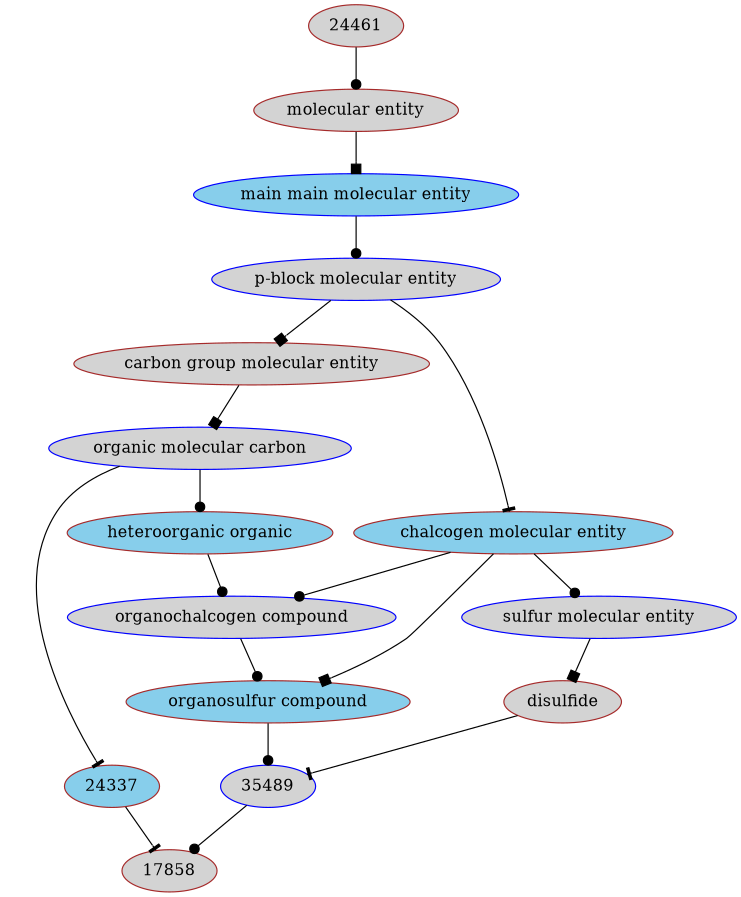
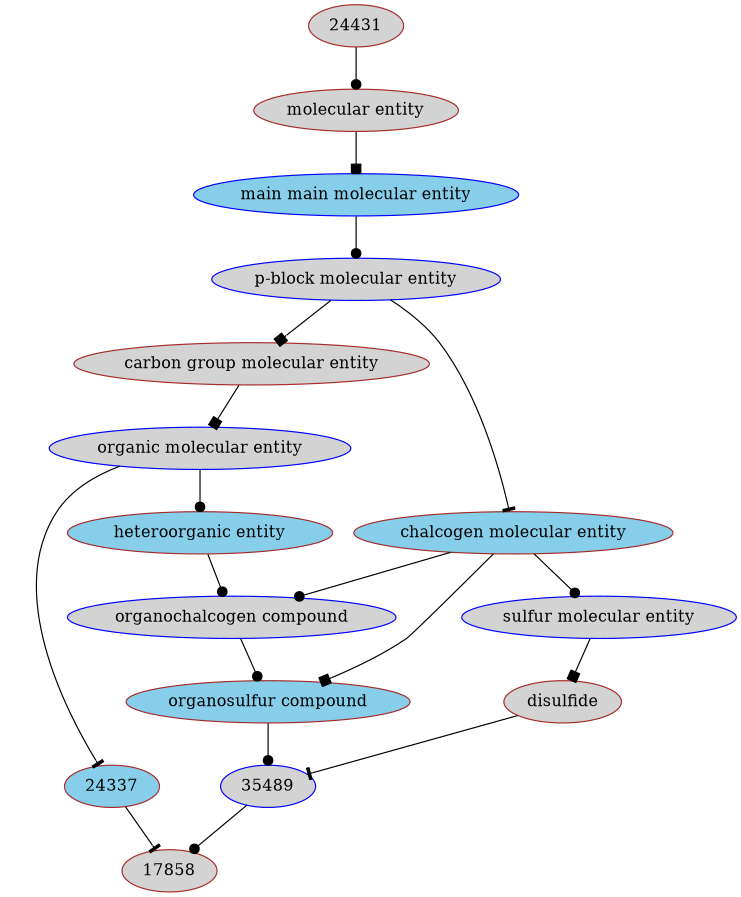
node "24461": label "24461" -> "24431"
node "organic molecular carbon": label "organic molecular carbon" -> "organic molecular entity"
node "heteroorganic organic": label "heteroorganic organic" -> "heteroorganic entity"
